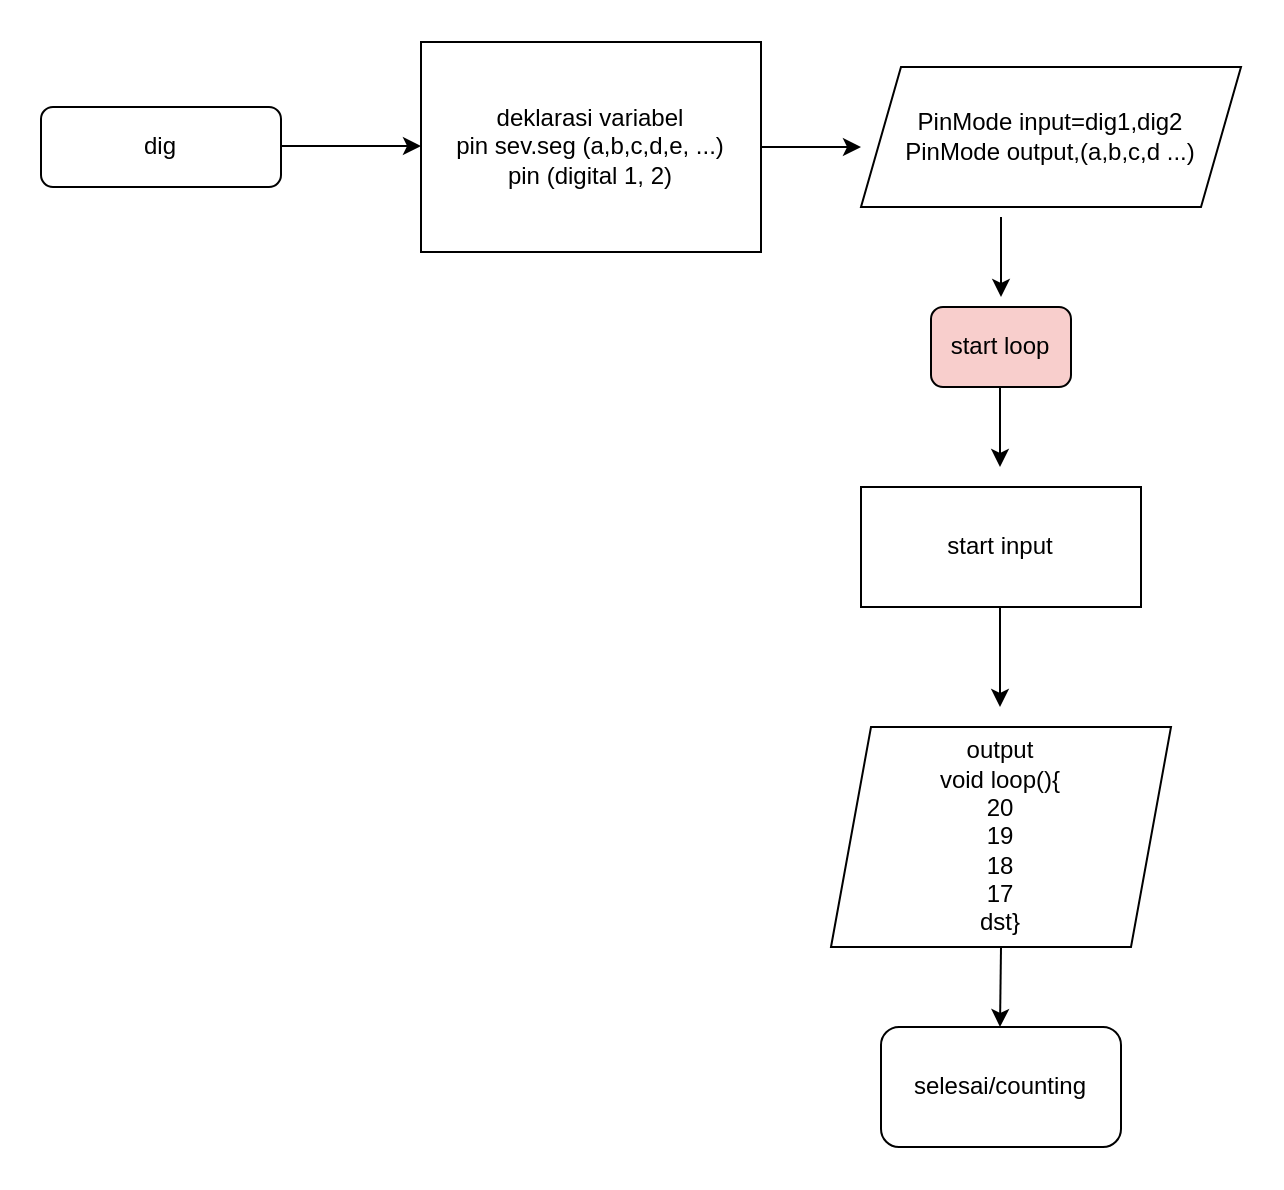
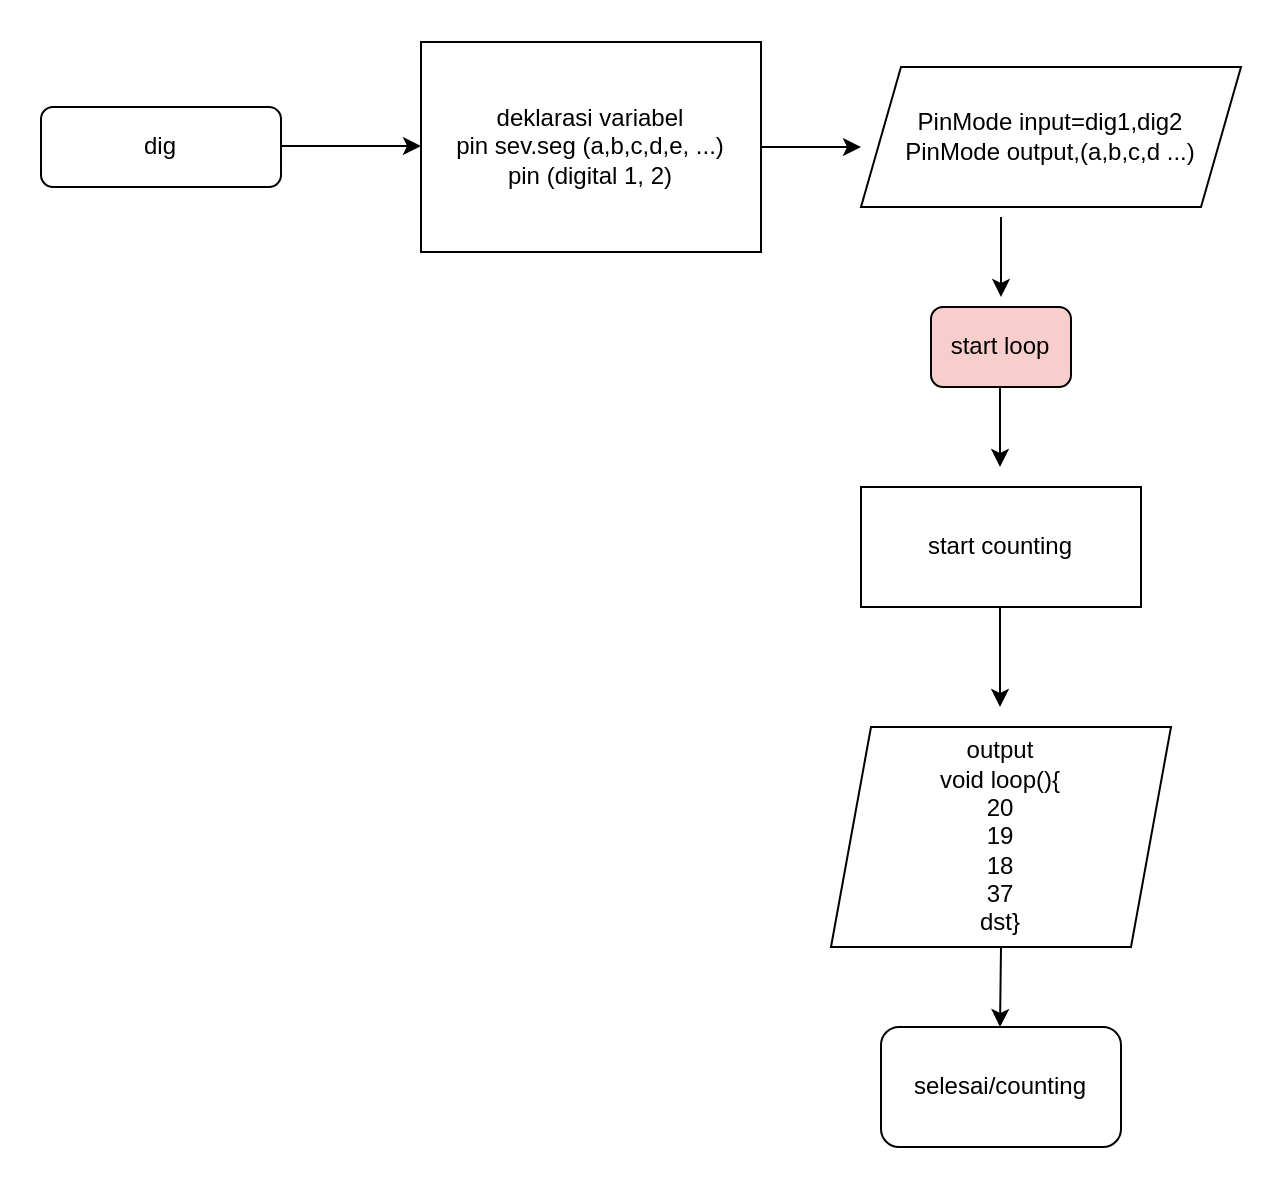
node "start input": label "start input" -> "start counting"
node "output void loop(){ 20 19 18 17 dst}": label "output void loop(){ 20 19 18 17 dst}" -> "output void loop(){ 20 19 18 37 dst}"
